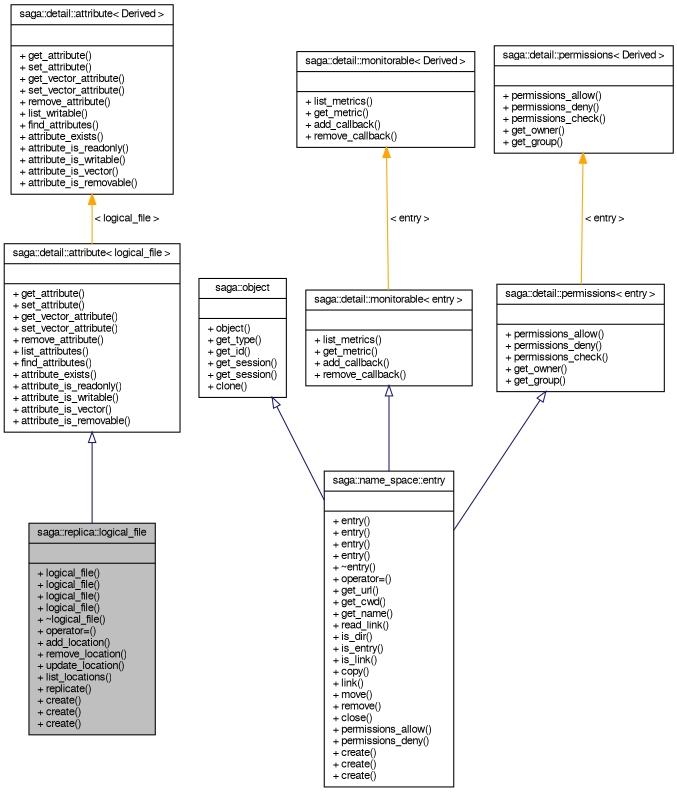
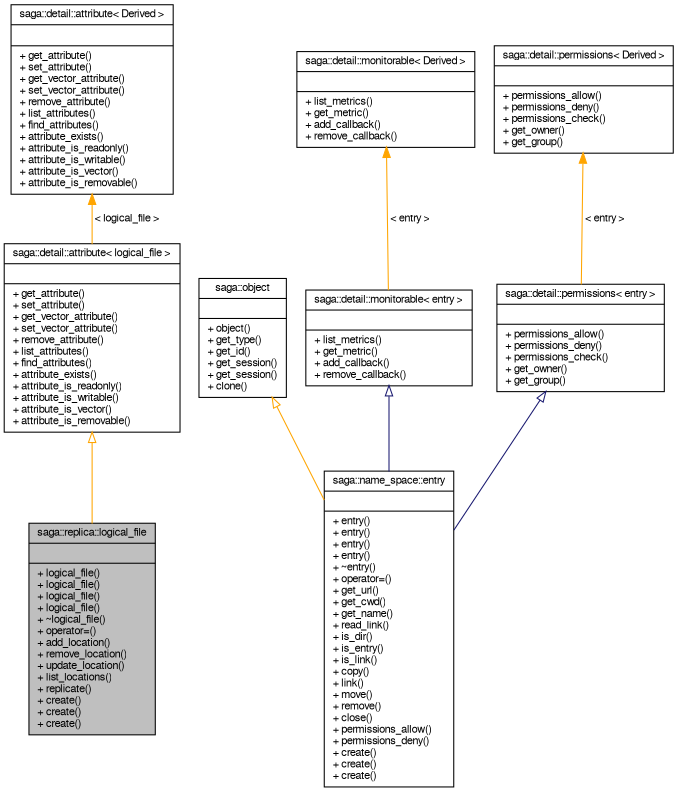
node "saga::detail::attribute< Derived >": text "+ list_writable()" -> "+ list_attributes()"
edge "saga::name_space::entry" -> "saga::object": color midnightblue -> orange
edge "saga::replica::logical_file" -> "saga::detail::attribute< logical_file >": color midnightblue -> orange
